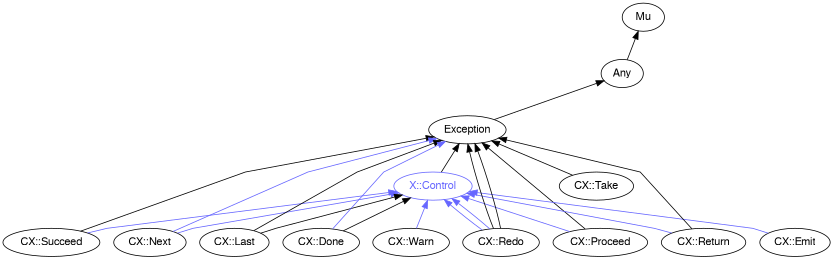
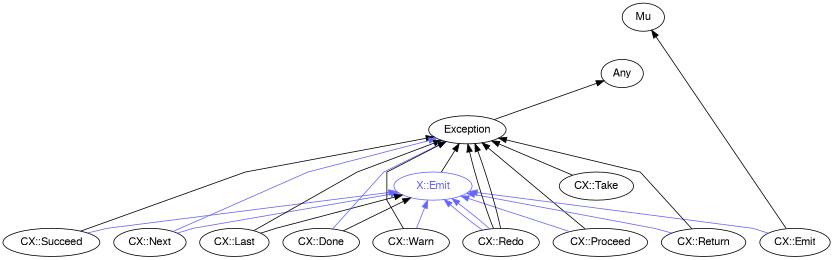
edge "Any" -> "Mu": now "CX::Emit" -> "Mu"
edge "CX::Warn" -> "Exception": added
node "X::Control": label "X::Control" -> "X::Emit"
